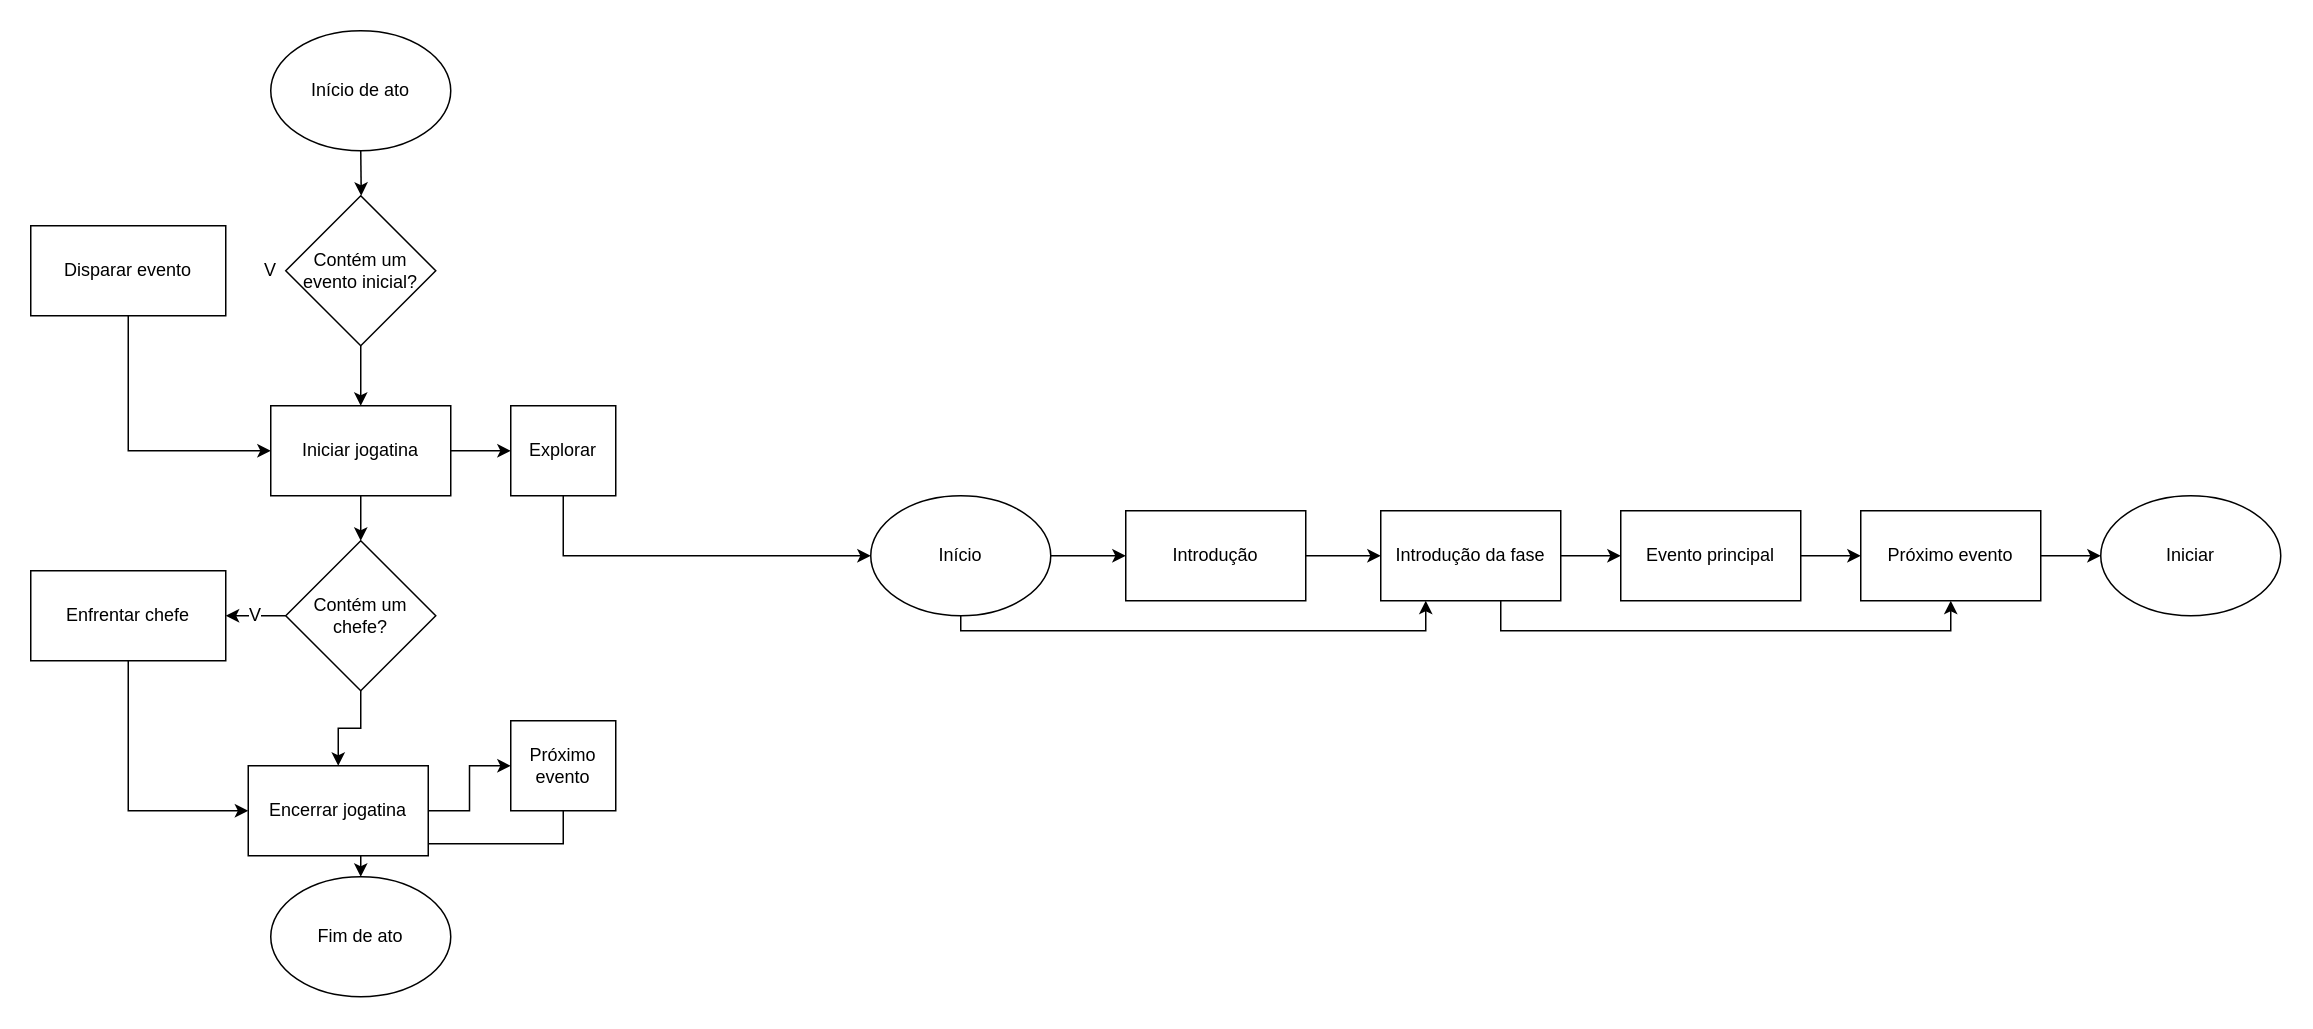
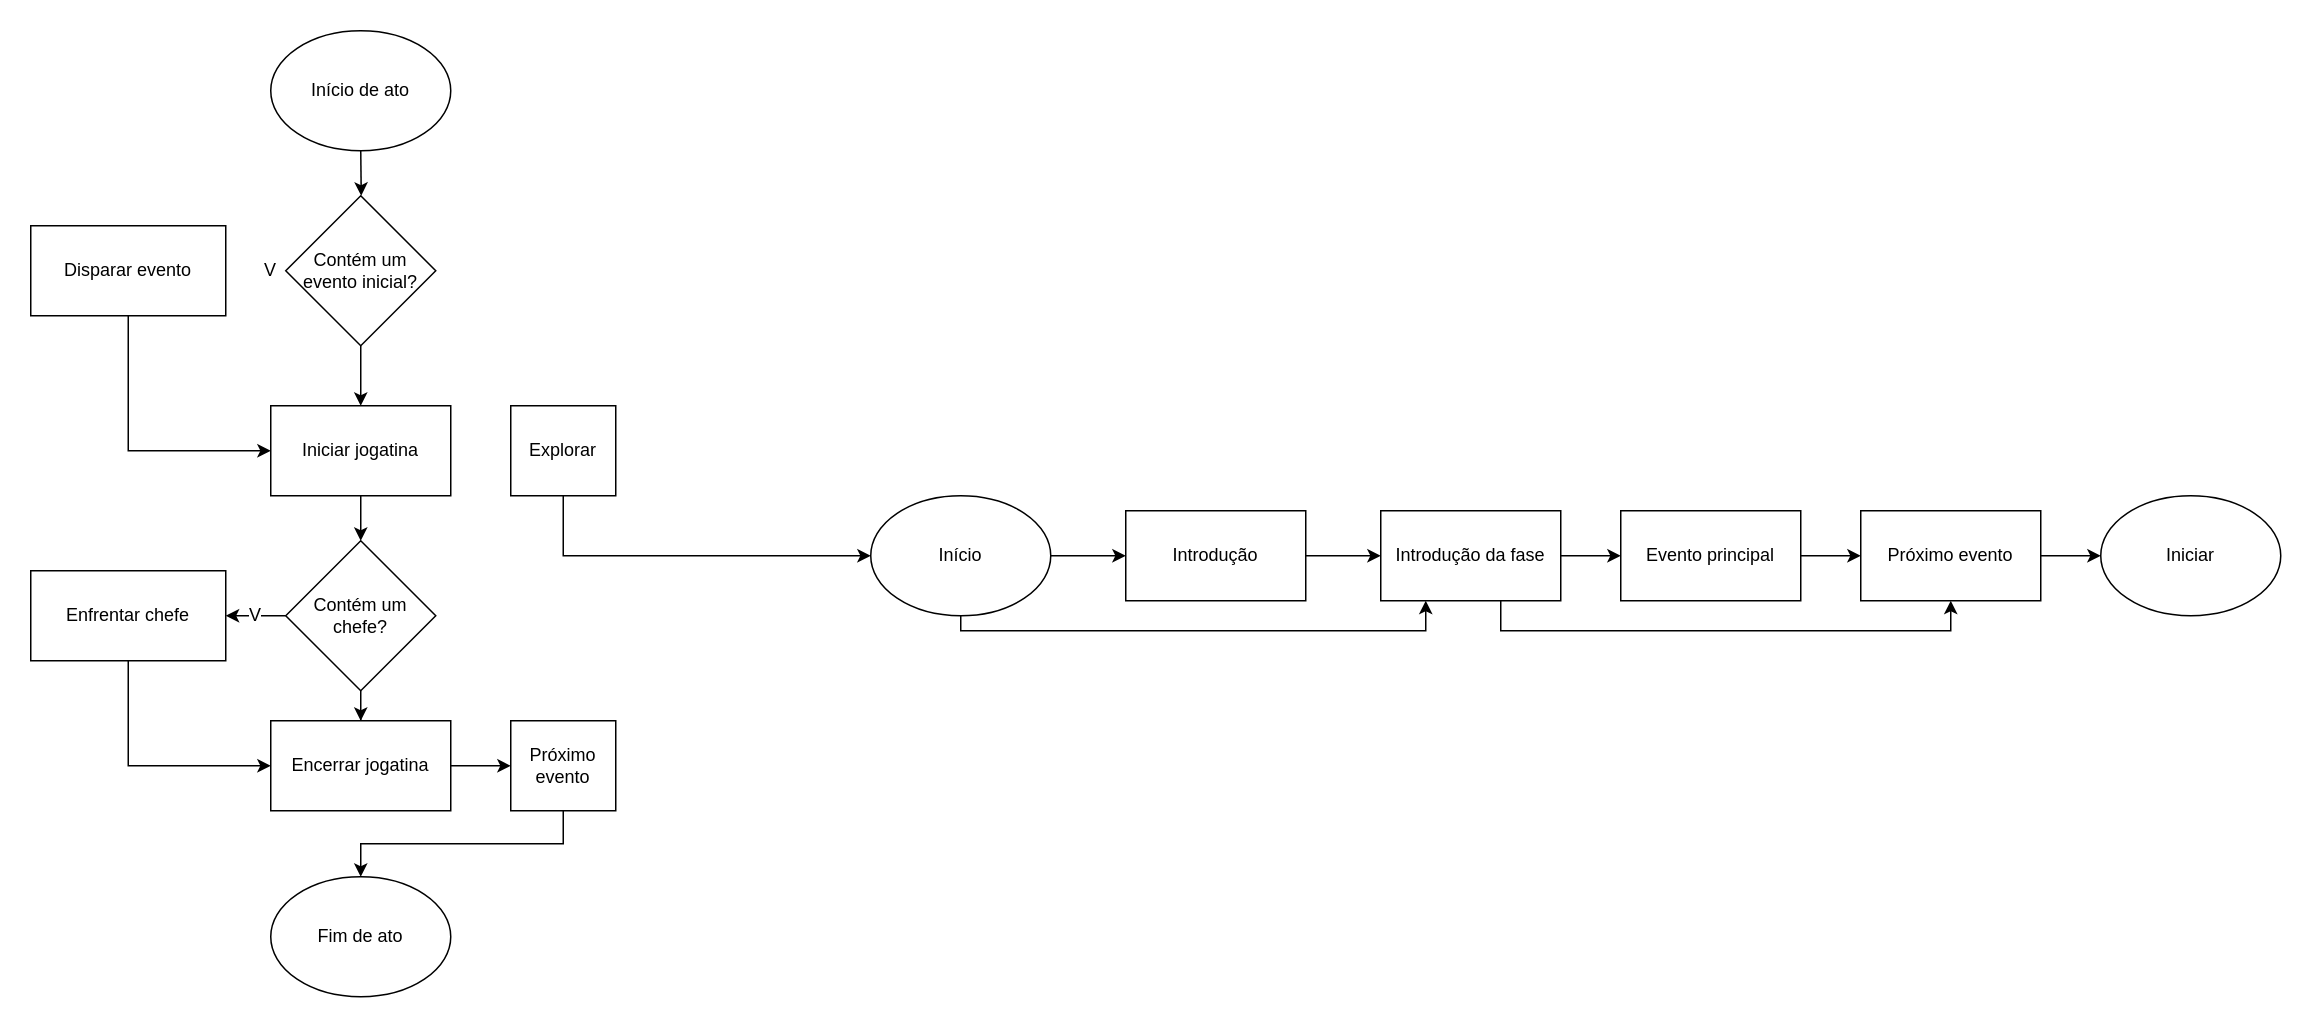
edge "Iniciar jogatina" -> "Explorar": removed
node "Encerrar jogatina": moved (338, 811) -> (361, 766)
